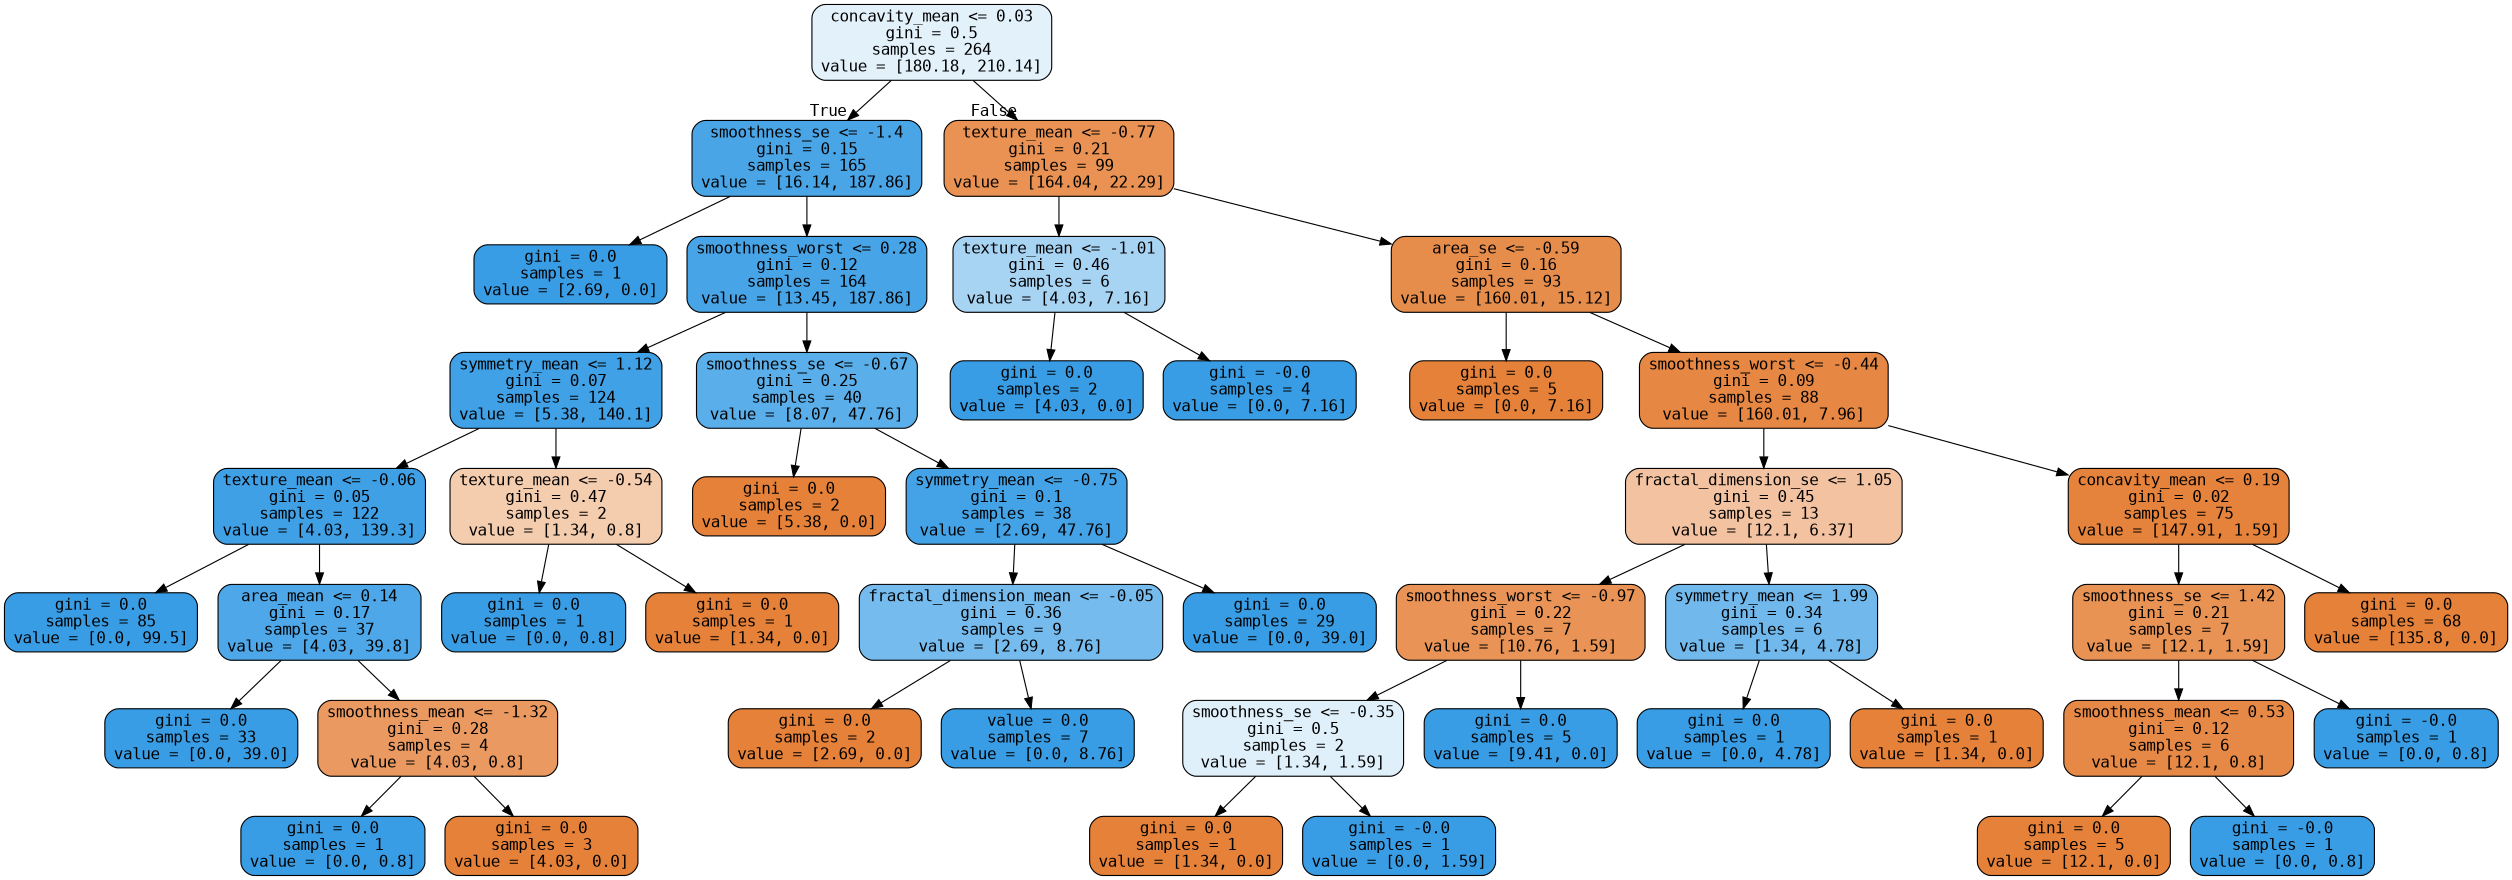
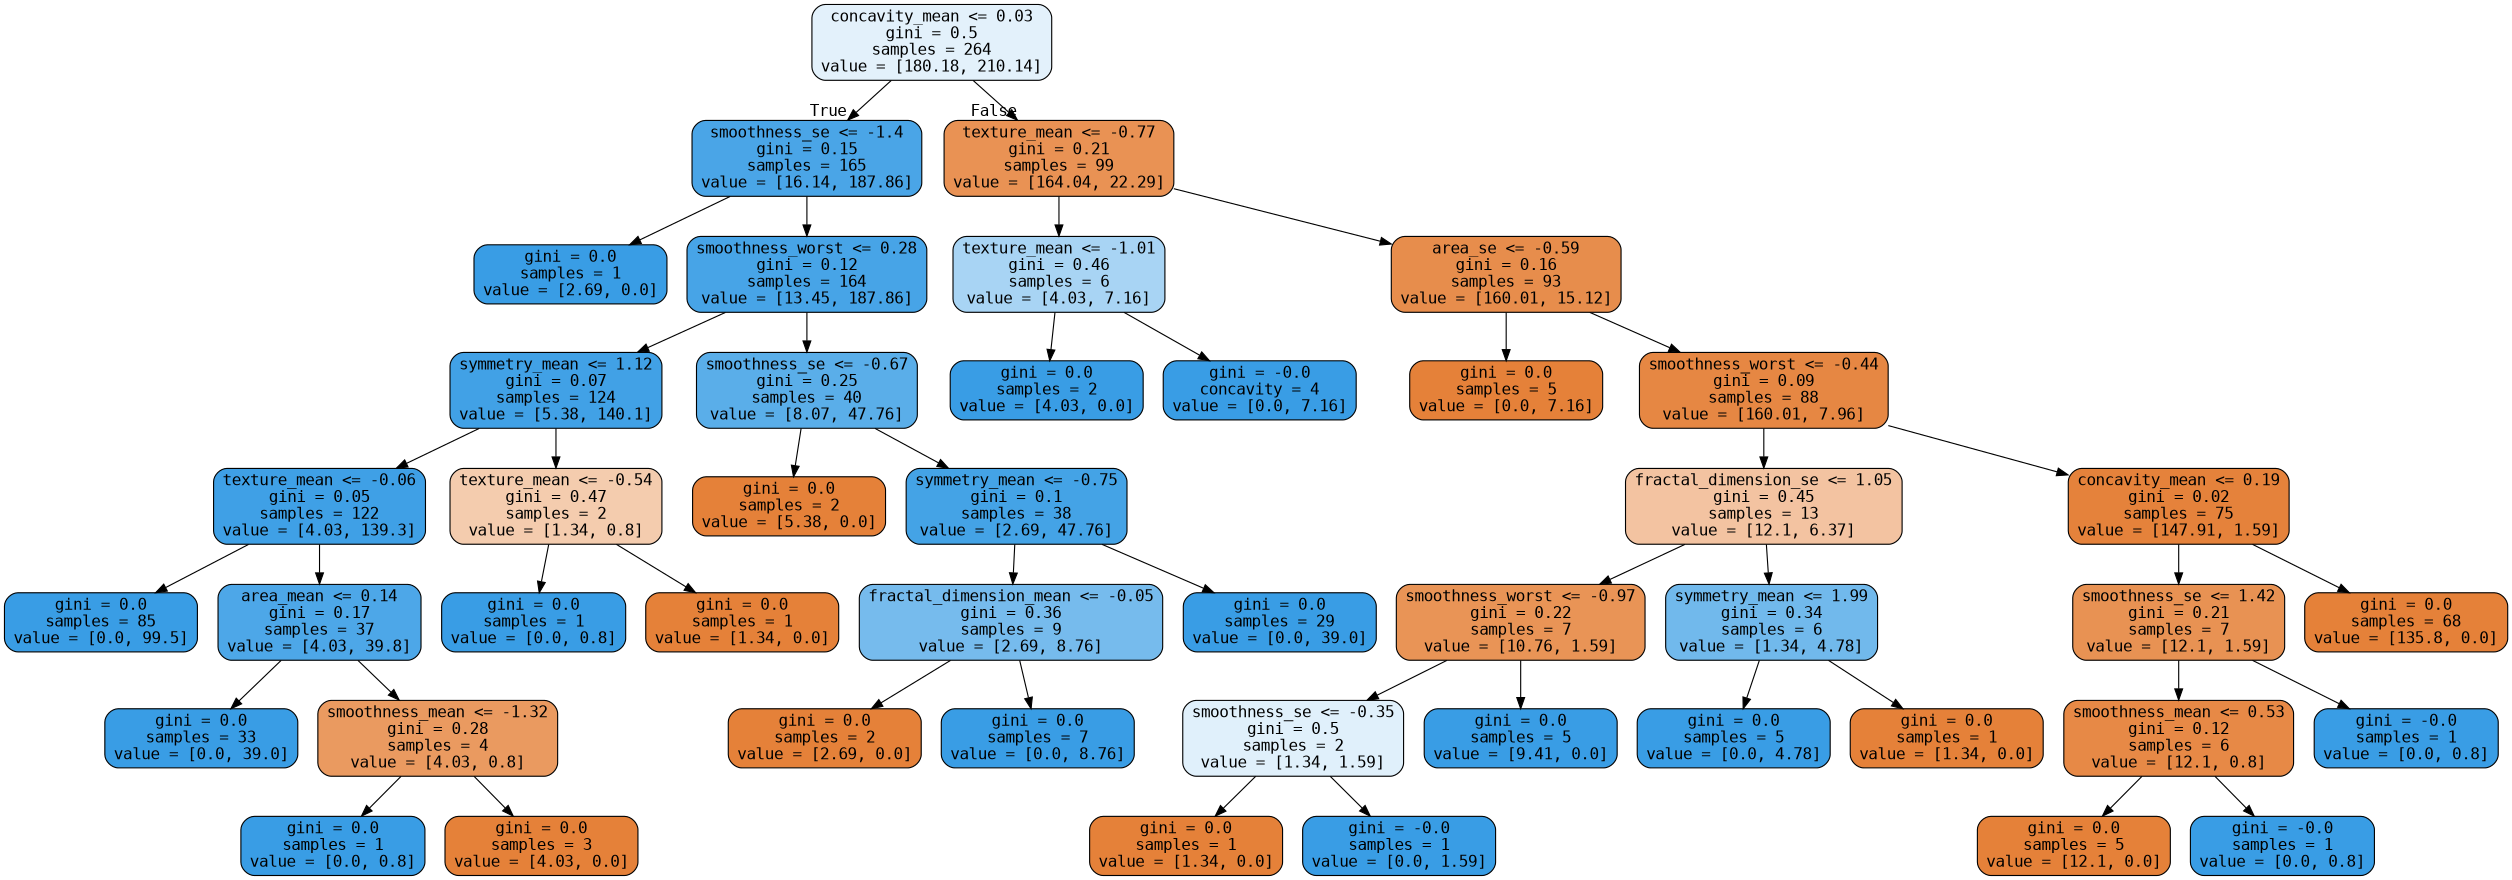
node "gini = -0.0 samples = 4 value = [0.0, 7.16]": label "gini = -0.0 samples = 4 value = [0.0, 7.16]" -> "gini = -0.0 concavity = 4 value = [0.0, 7.16]"
node "value = 0.0 samples = 7 value = [0.0, 8.76]": label "value = 0.0 samples = 7 value = [0.0, 8.76]" -> "gini = 0.0 samples = 7 value = [0.0, 8.76]"
node "gini = 0.0 samples = 1 value = [0.0, 4.78]": label "gini = 0.0 samples = 1 value = [0.0, 4.78]" -> "gini = 0.0 samples = 5 value = [0.0, 4.78]"
